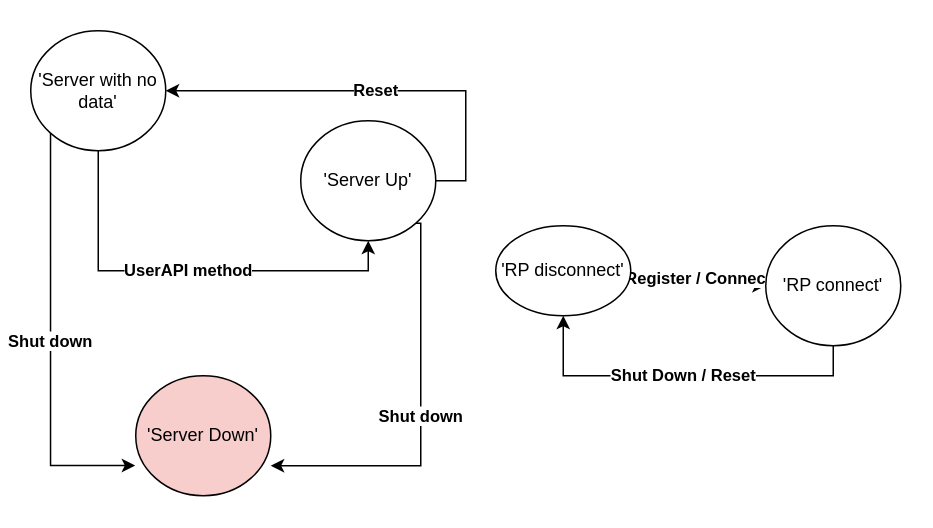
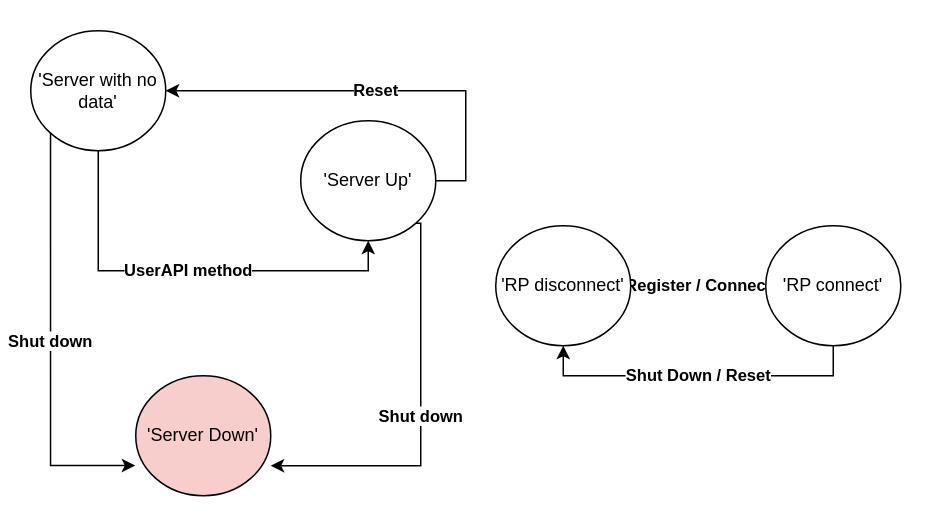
node "'RP disconnect'": size 135x90 -> 135x120
